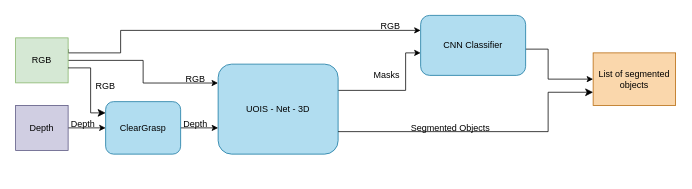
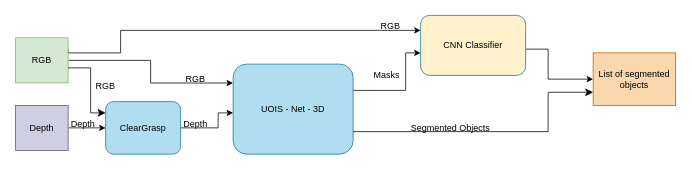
node "CNN Classifier": fillcolor #b1ddf0 -> #fff2cc
node "UOIS - Net - 3D": moved (278, 109) -> (293, 109)
